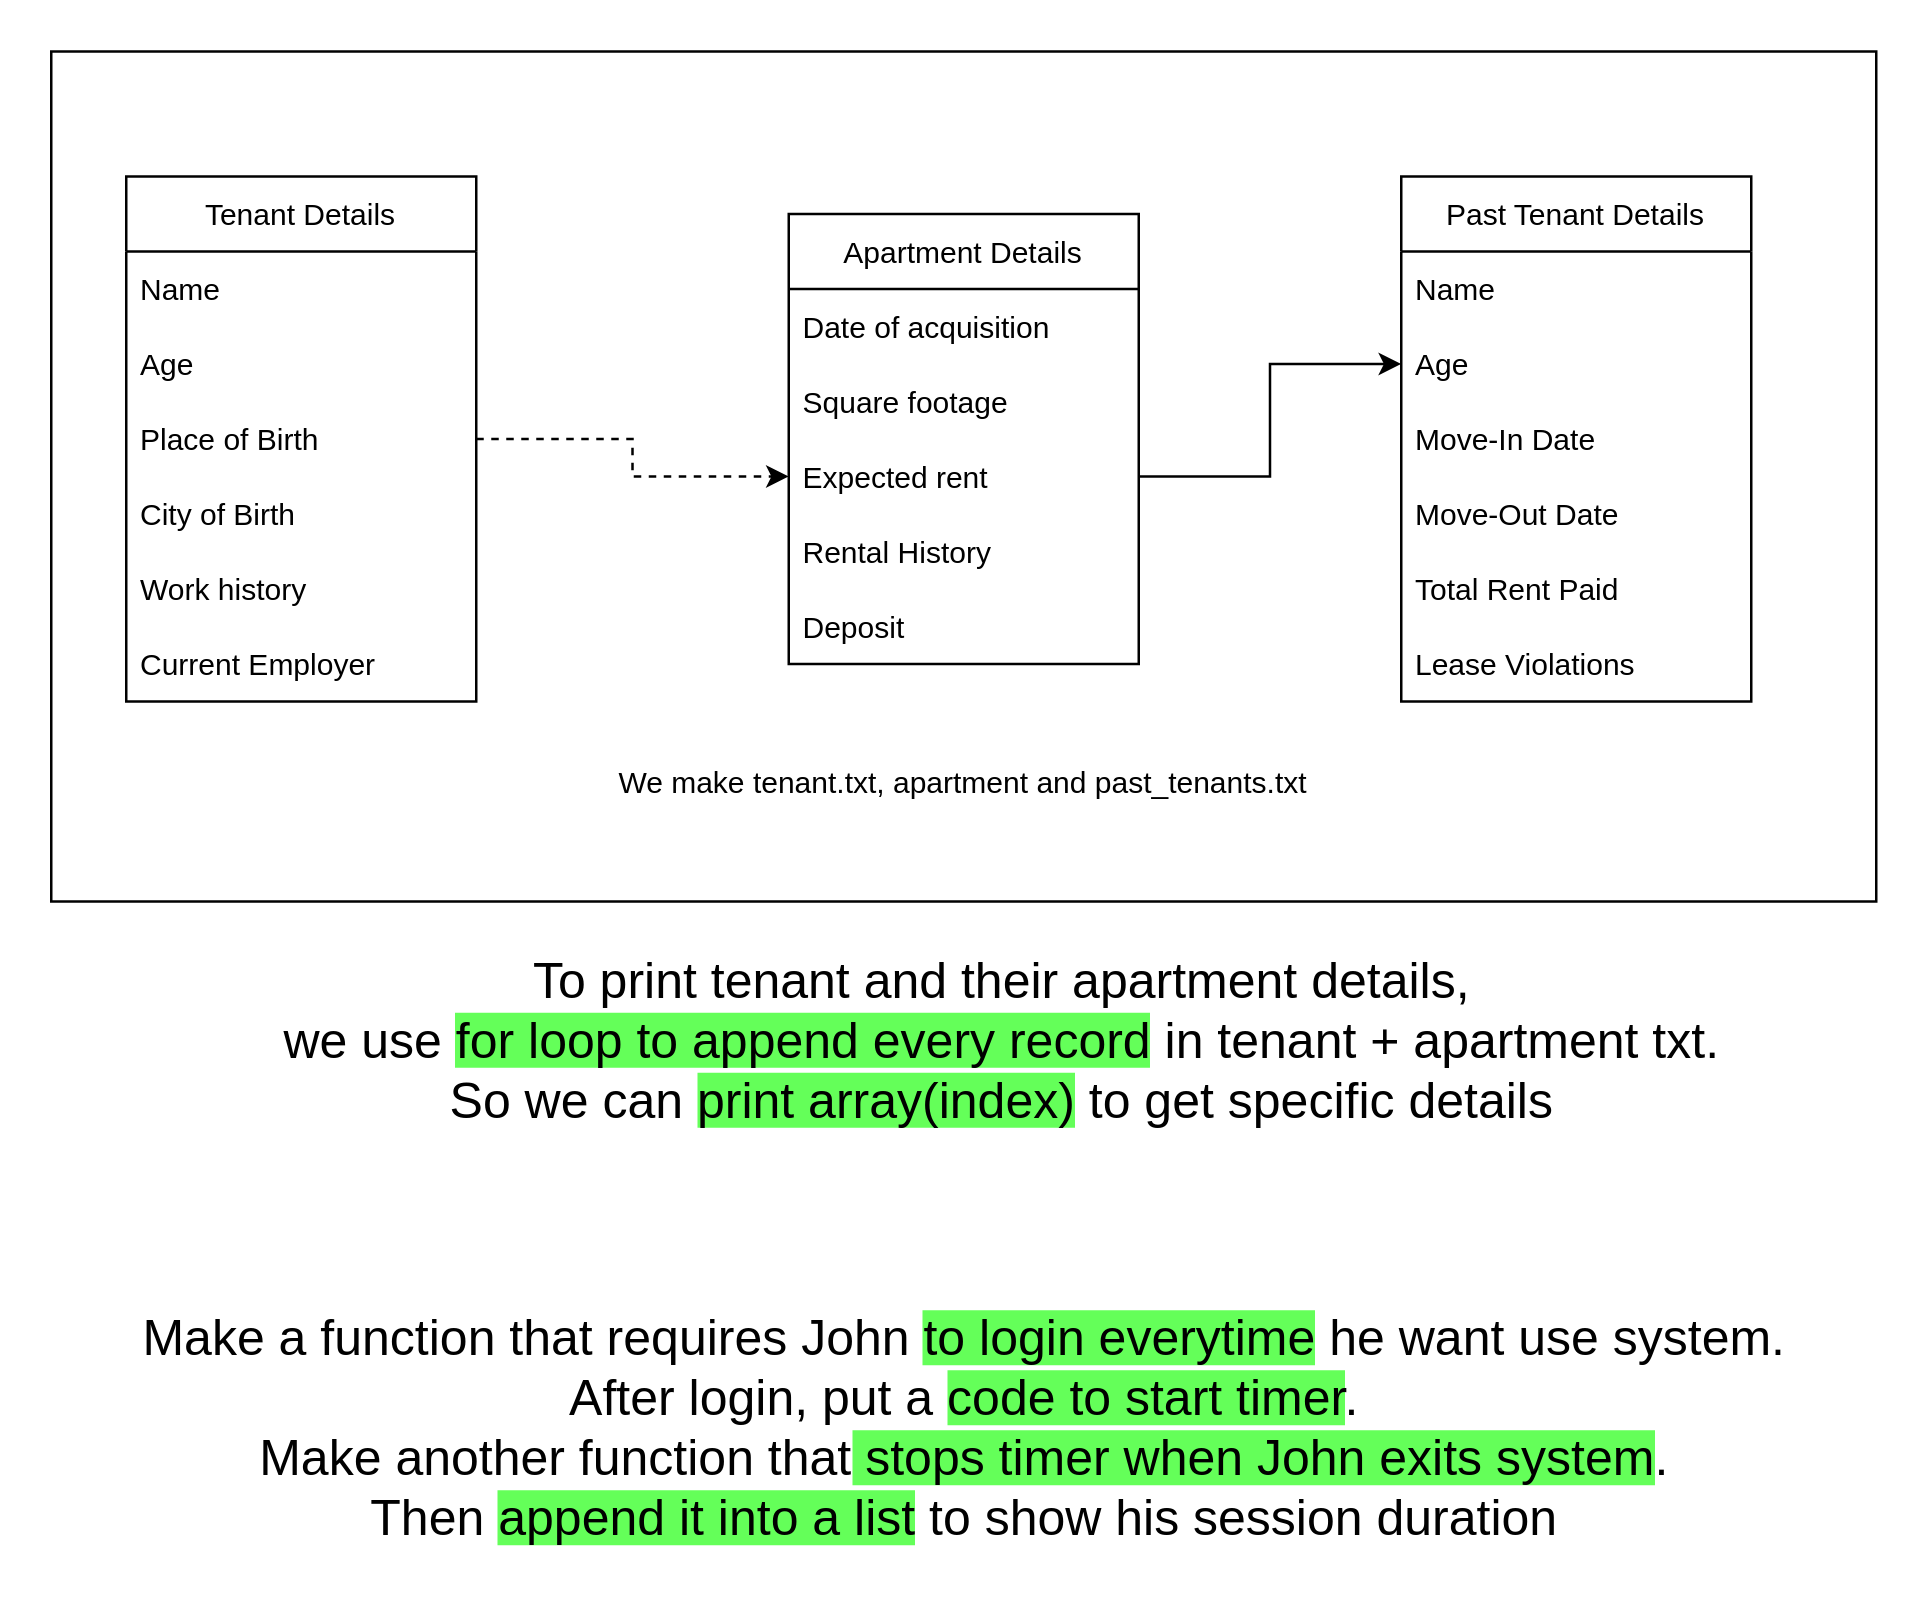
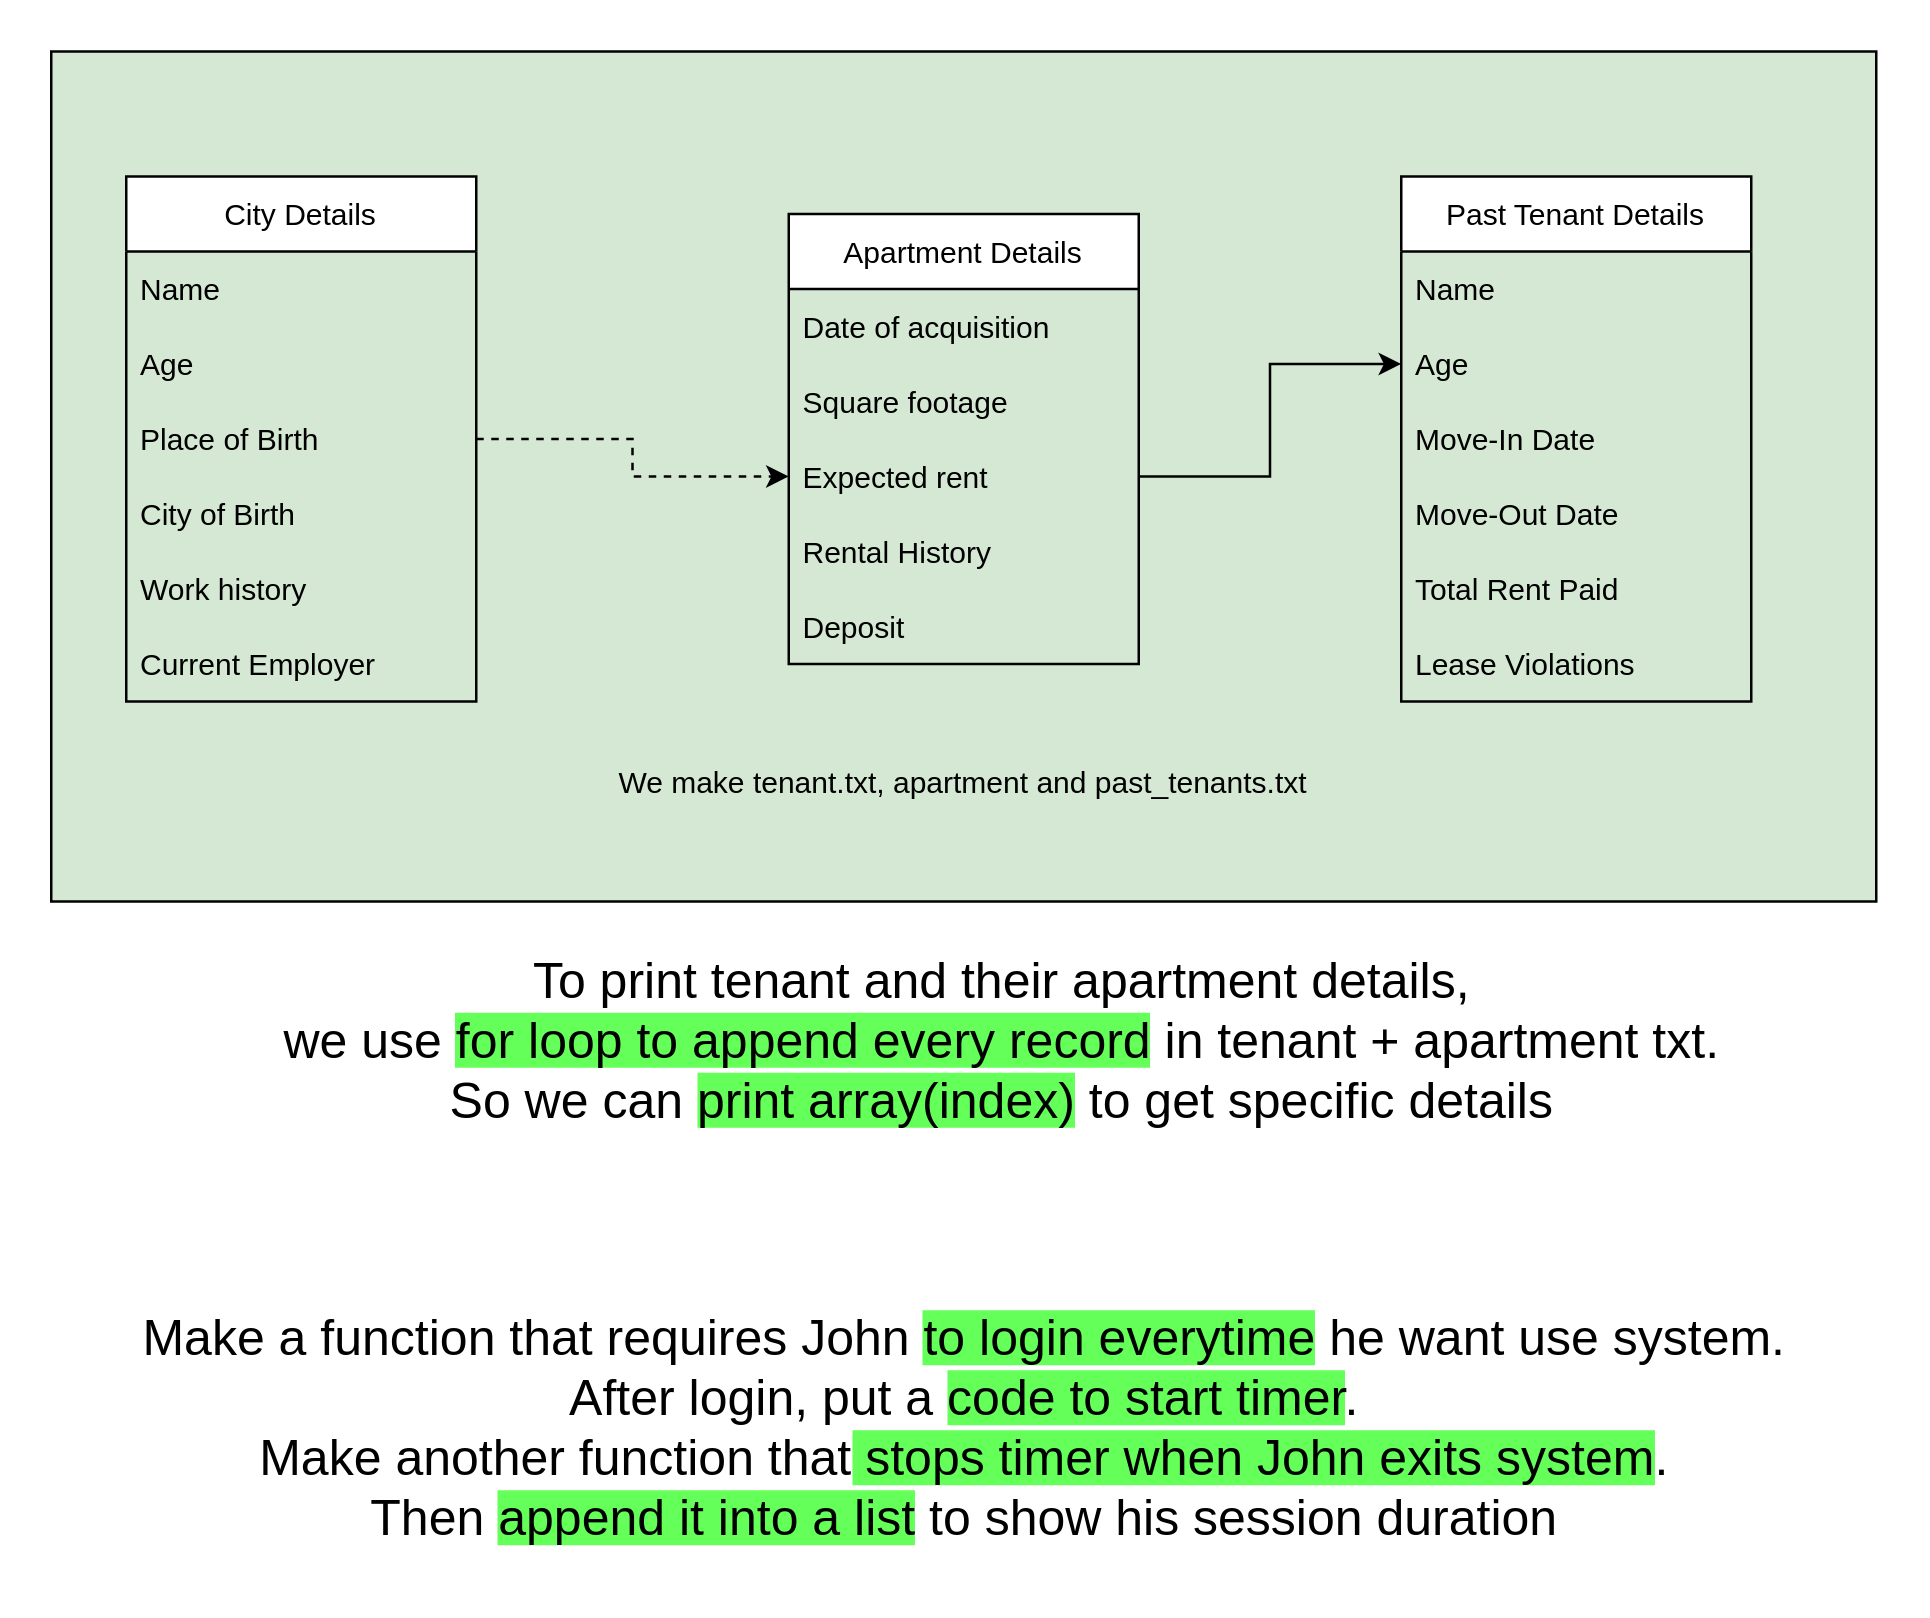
node "Tenant Details": label "Tenant Details" -> "City Details"
node "We make tenant.txt, apartment and past_tenants.txt": fillcolor #ffffff -> #d5e8d4
